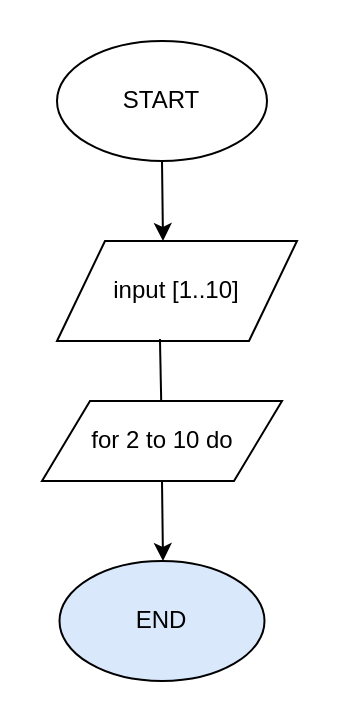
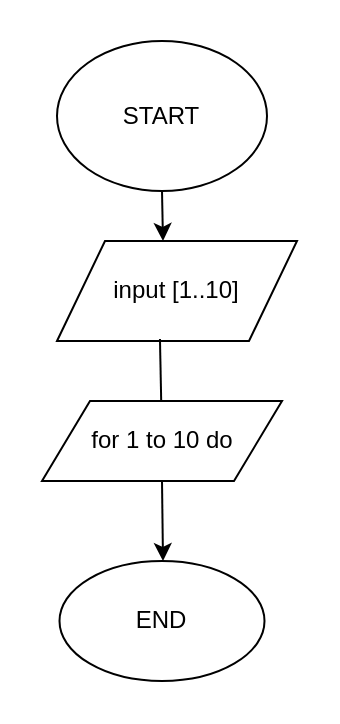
node "START": size 210x120 -> 210x150
node "for 2 to 10 do": label "for 2 to 10 do" -> "for 1 to 10 do"
node "END": fillcolor #dae8fc -> #ffffff
